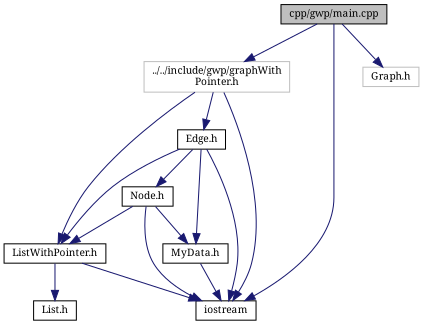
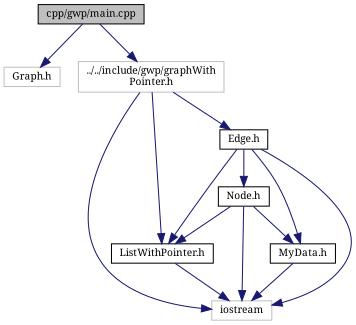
edge "cpp/gwp/main.cpp" -> "iostream": removed
node "List.h": removed
node "iostream": color black -> grey75
